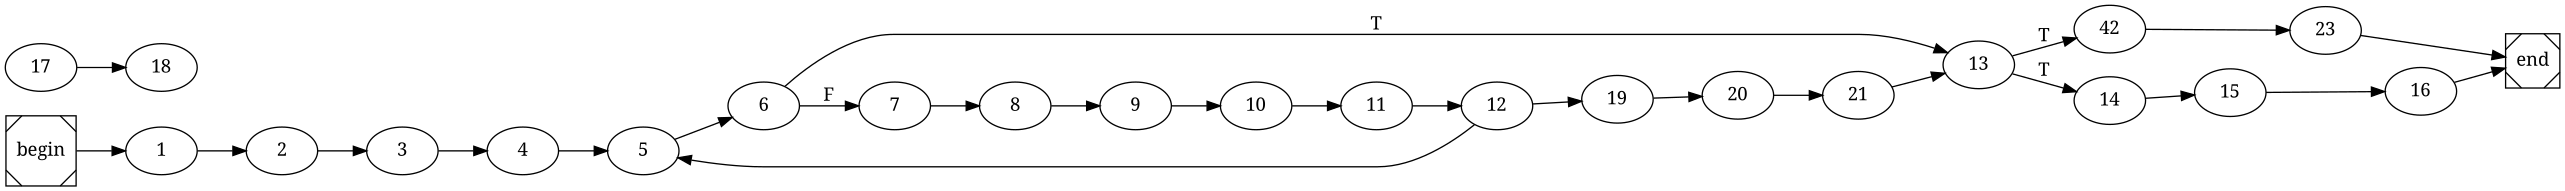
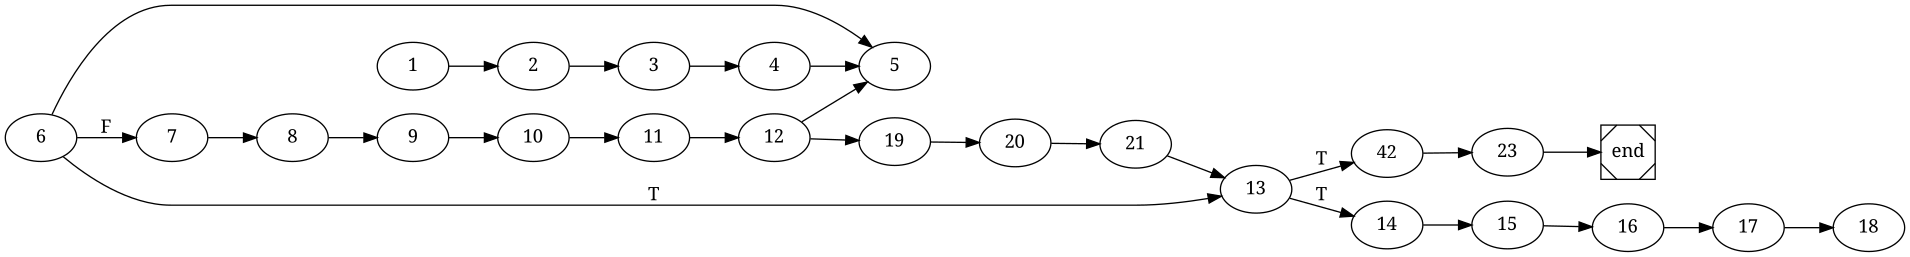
edge "16" -> "end": now "16" -> "17"
edge "5" -> "6": reversed
node "begin": removed
